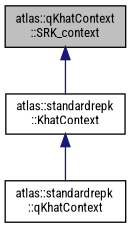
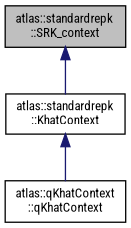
node "atlas::qKhatContext ::SRK_context": label "atlas::qKhatContext ::SRK_context" -> "atlas::standardrepk ::SRK_context"
node "atlas::standardrepk ::qKhatContext": label "atlas::standardrepk ::qKhatContext" -> "atlas::qKhatContext ::qKhatContext"
